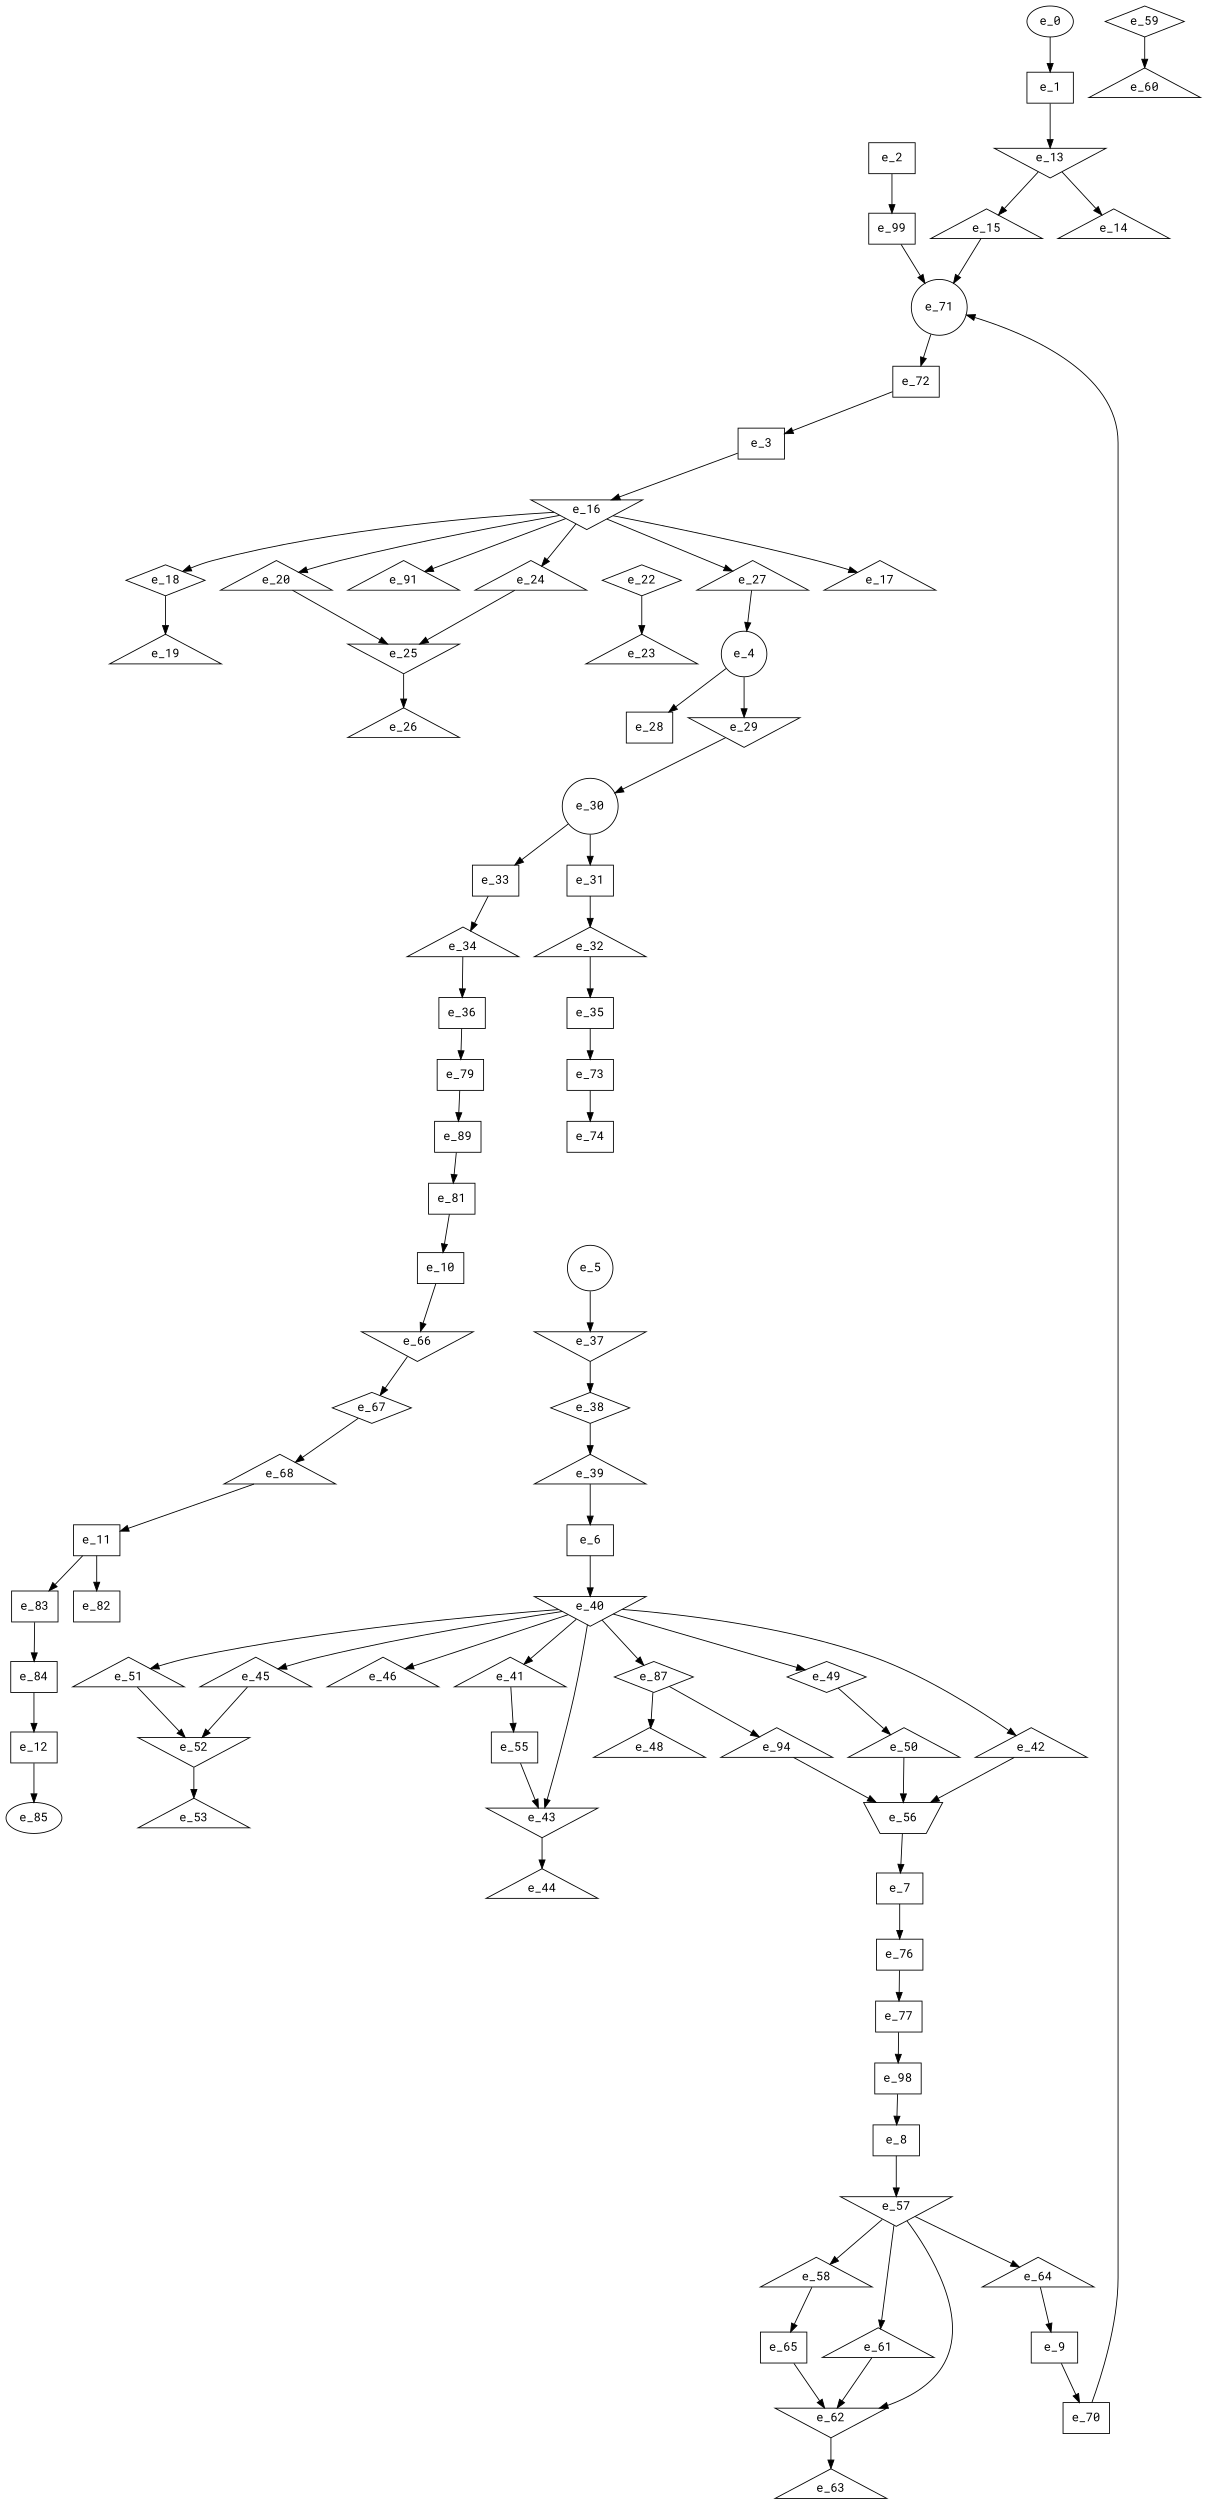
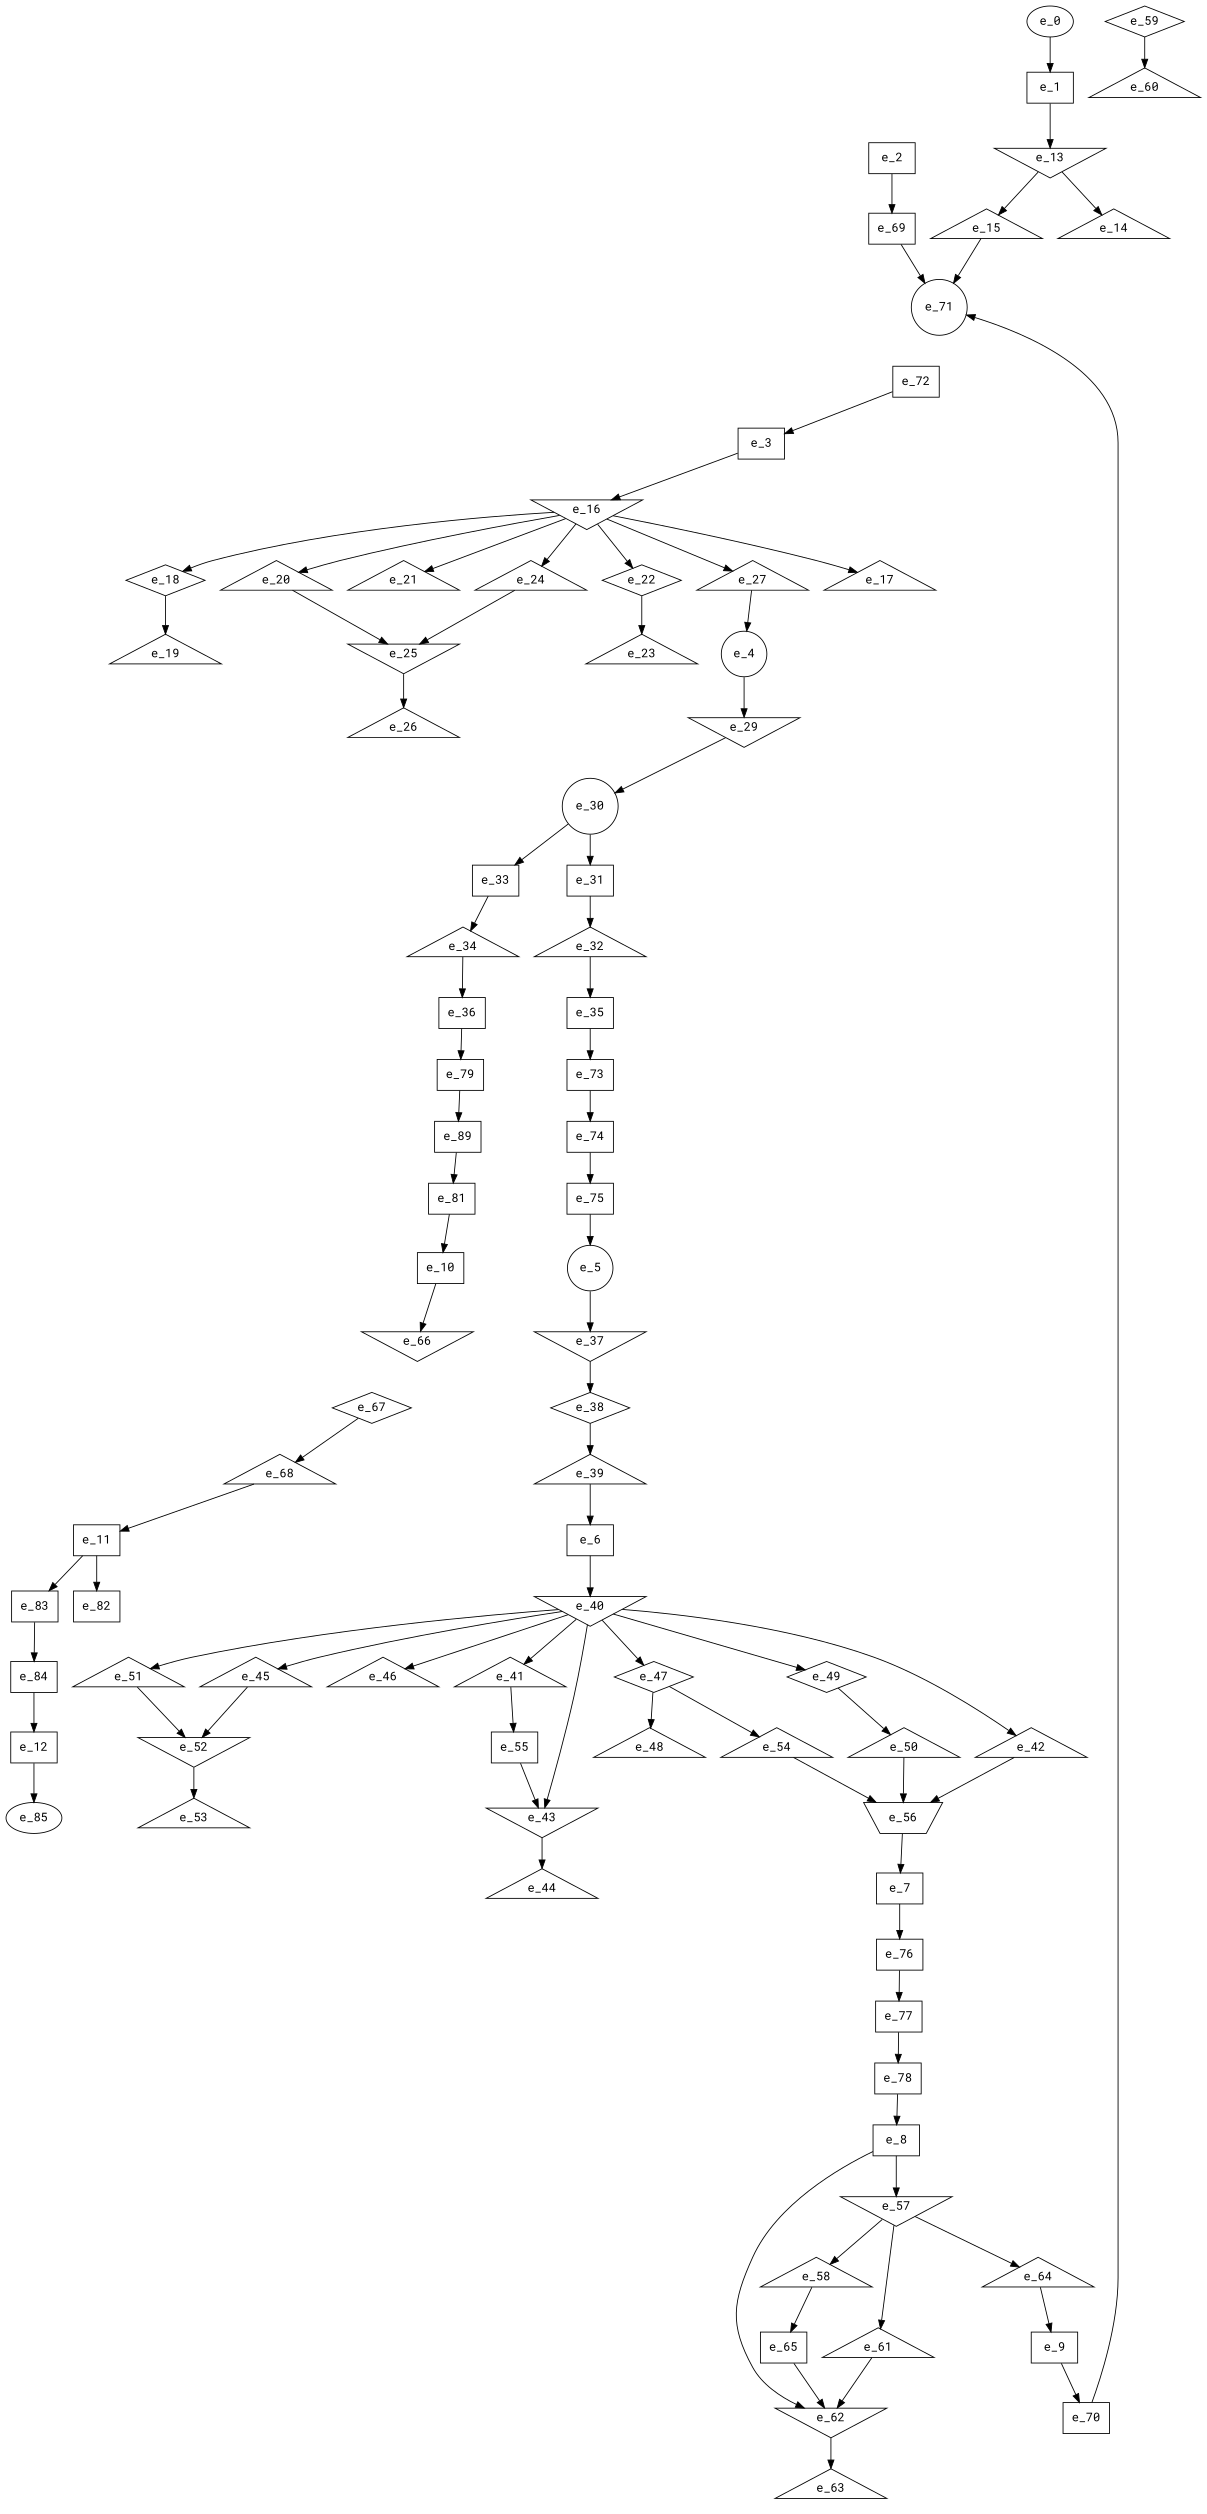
node "e_99": label "e_99" -> "e_69"
edge "e_71" -> "e_72": removed
edge "e_16" -> "e_22": added
node "e_91": label "e_91" -> "e_21"
node "e_28": removed
node "e_75": added
edge "e_66" -> "e_67": removed
node "e_87": label "e_87" -> "e_47"
node "e_94": label "e_94" -> "e_54"
node "e_98": label "e_98" -> "e_78"
edge "e_57" -> "e_62": now "e_8" -> "e_62"
